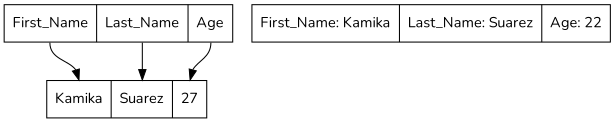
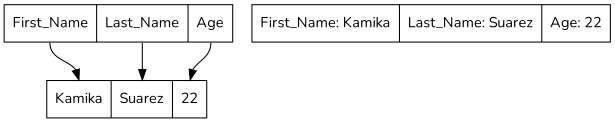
node "Kamika": text "27" -> "22"
